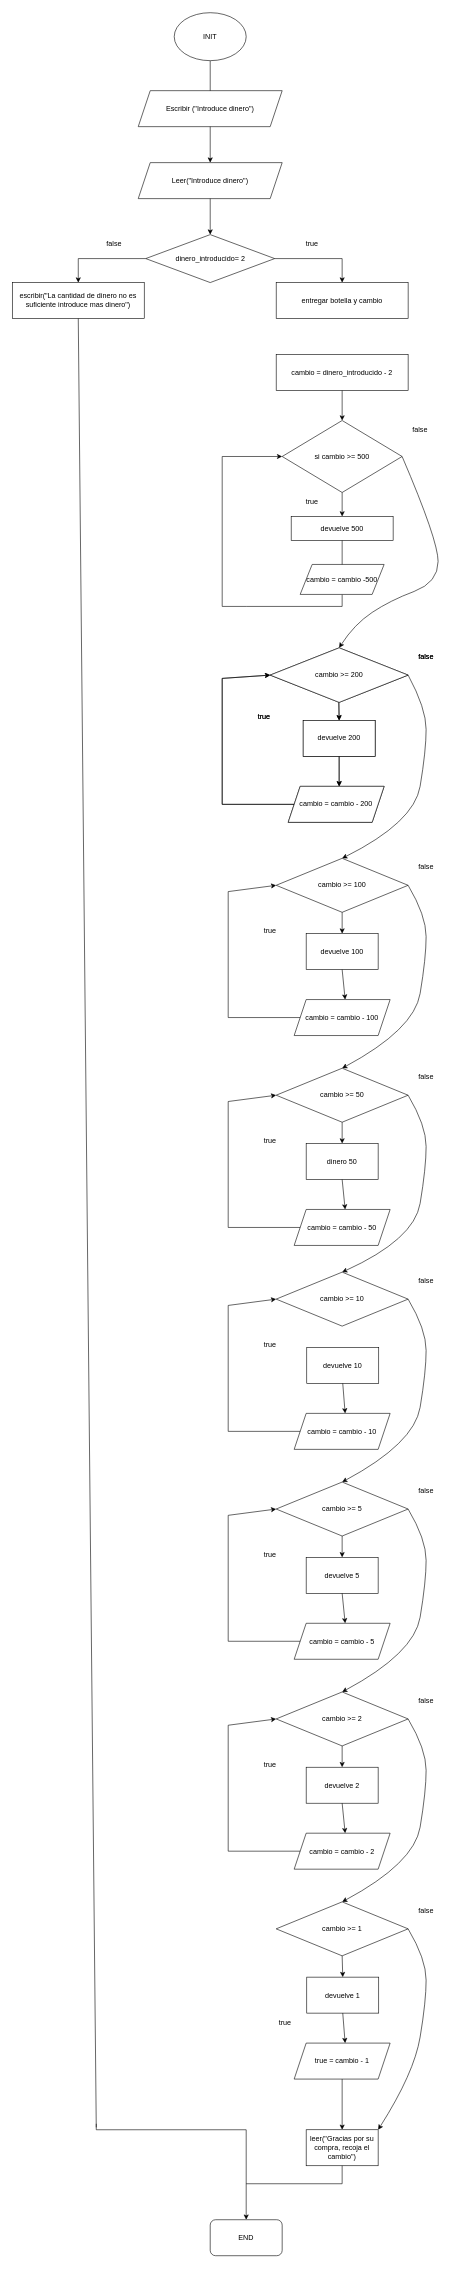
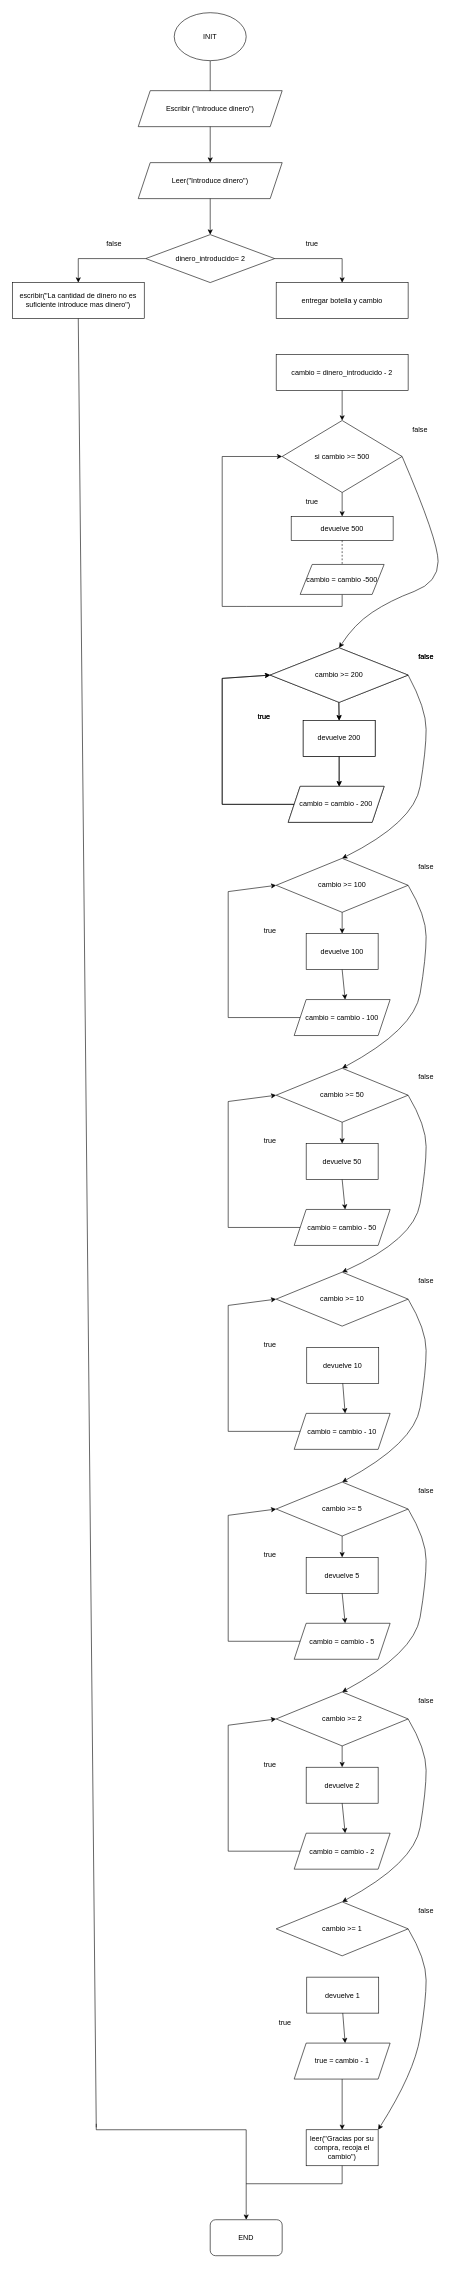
edge "devuelve 500" -- "cambio = cambio -500": style solid -> dashed
node "dinero 50": label "dinero 50" -> "devuelve 50"
edge "cambio >= 1" -> "devuelve 1": removed
